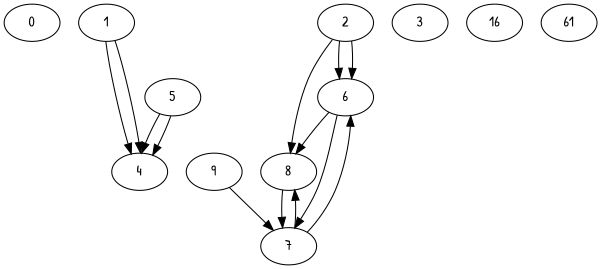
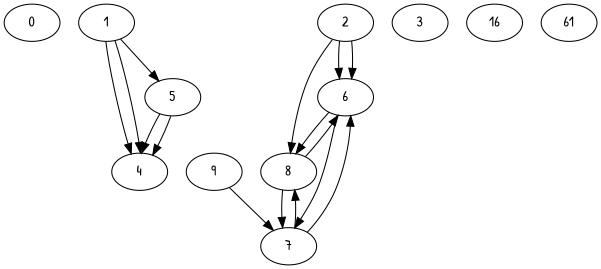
edge "1" -> "5": added
edge "8" -> "6": added
